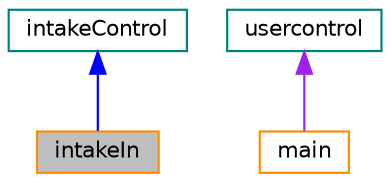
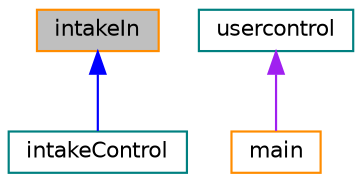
edge "intakeIn" -> "intakeControl": reversed
